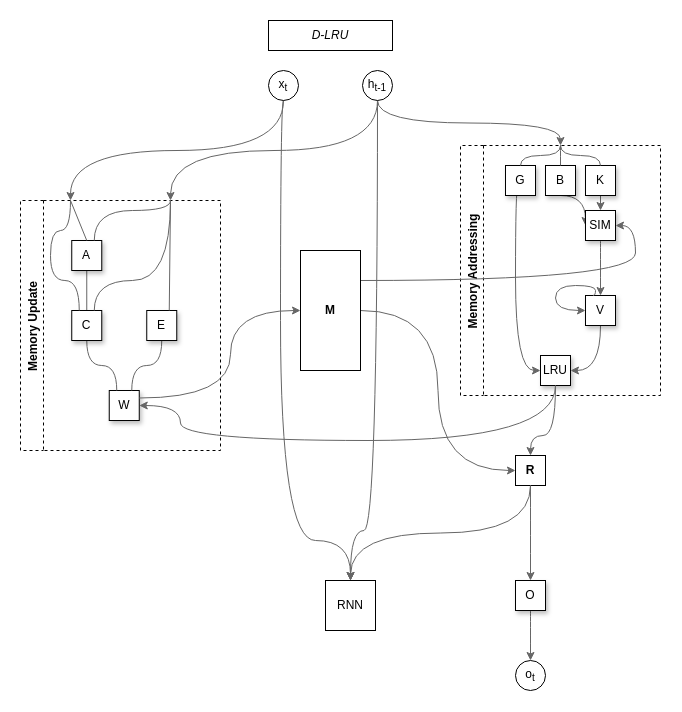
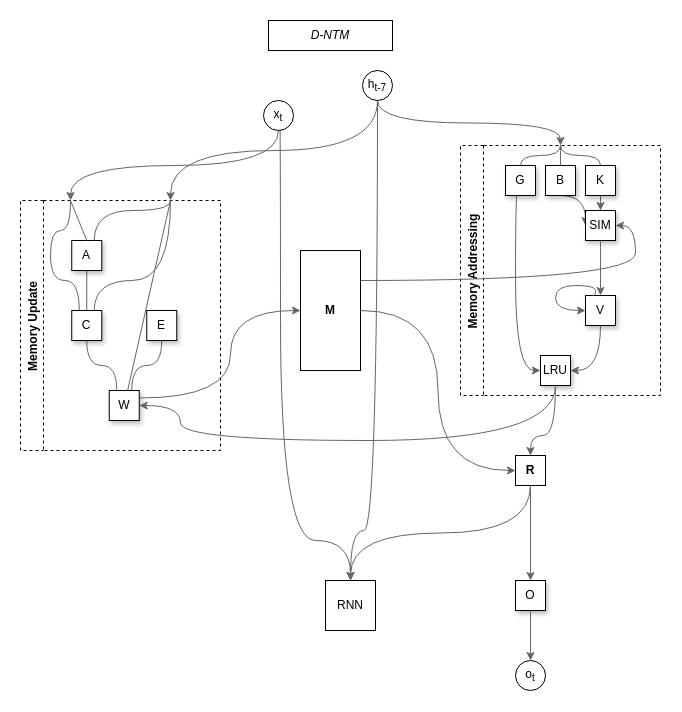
node "D-LRU": label "D-LRU" -> "D-NTM"
node "xt": moved (284, 86) -> (279, 116)
node "ht-1": label "ht-1" -> "ht-7"
edge "Memory Update" -- "E": now "Memory Update" -- "W"
